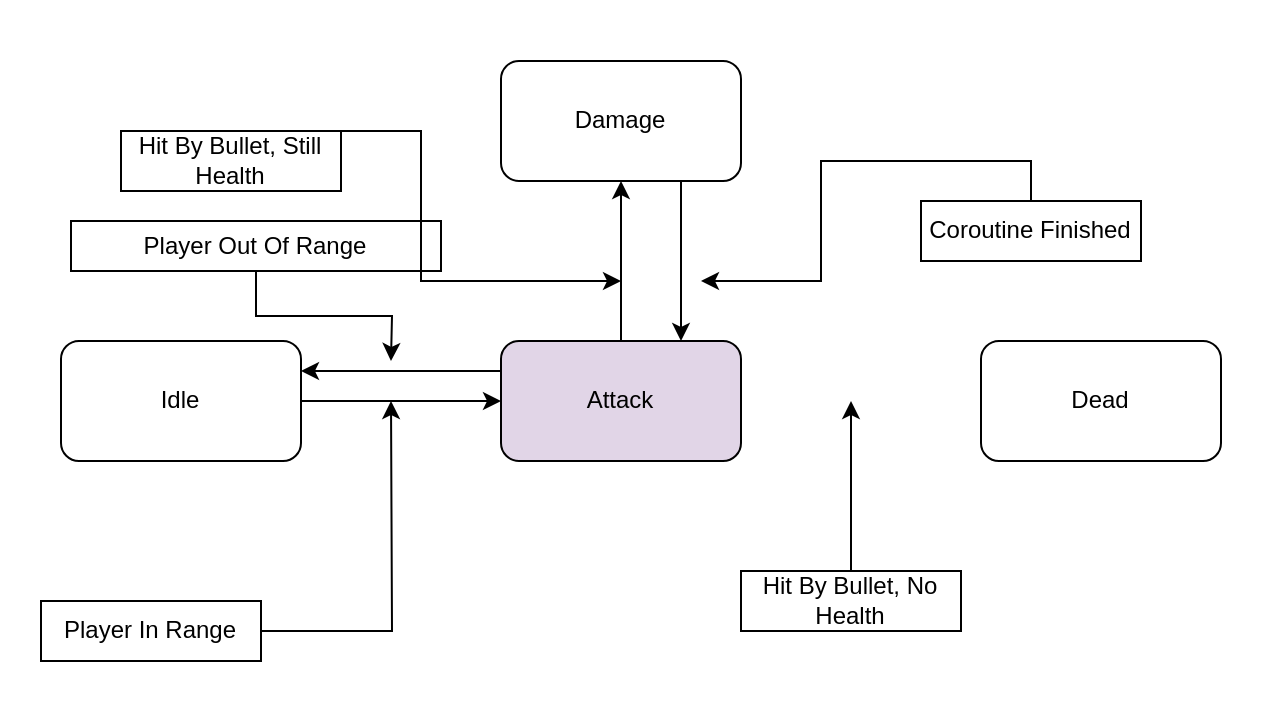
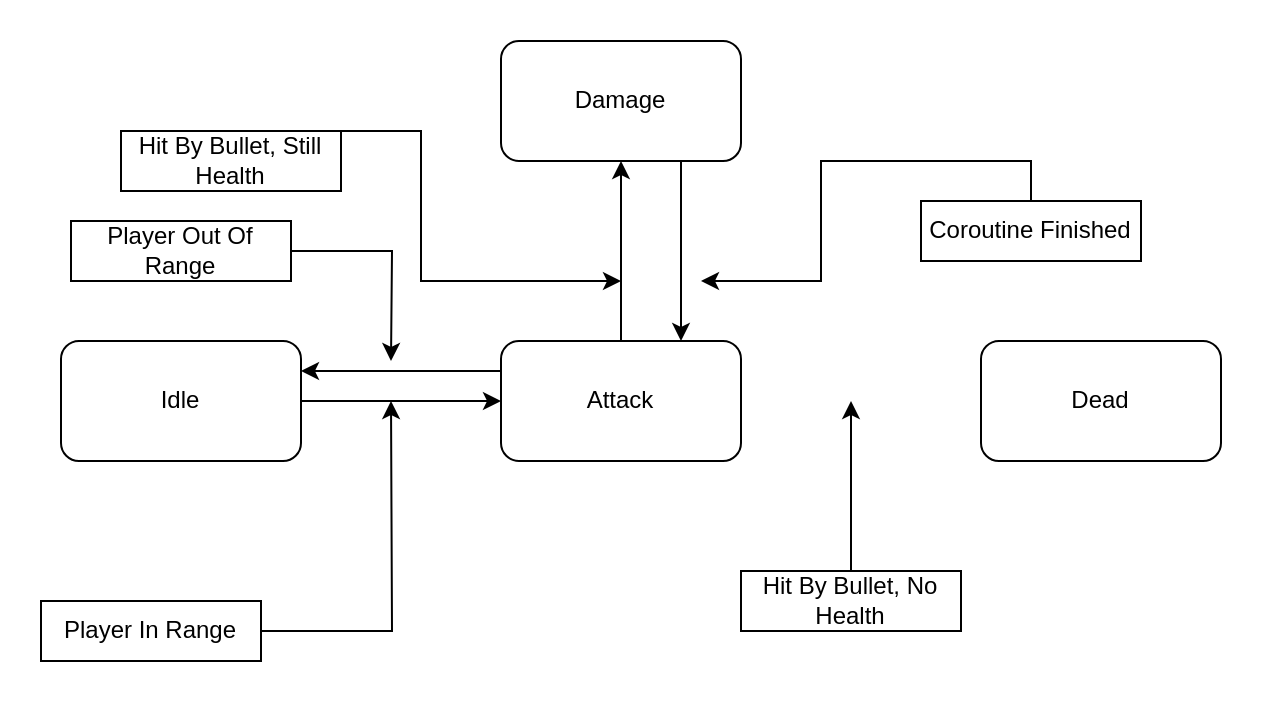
node "Damage": moved (621, 121) -> (621, 101)
node "Player Out Of Range": size 370x50 -> 220x60
node "Attack": fillcolor #e1d5e7 -> #ffffff
